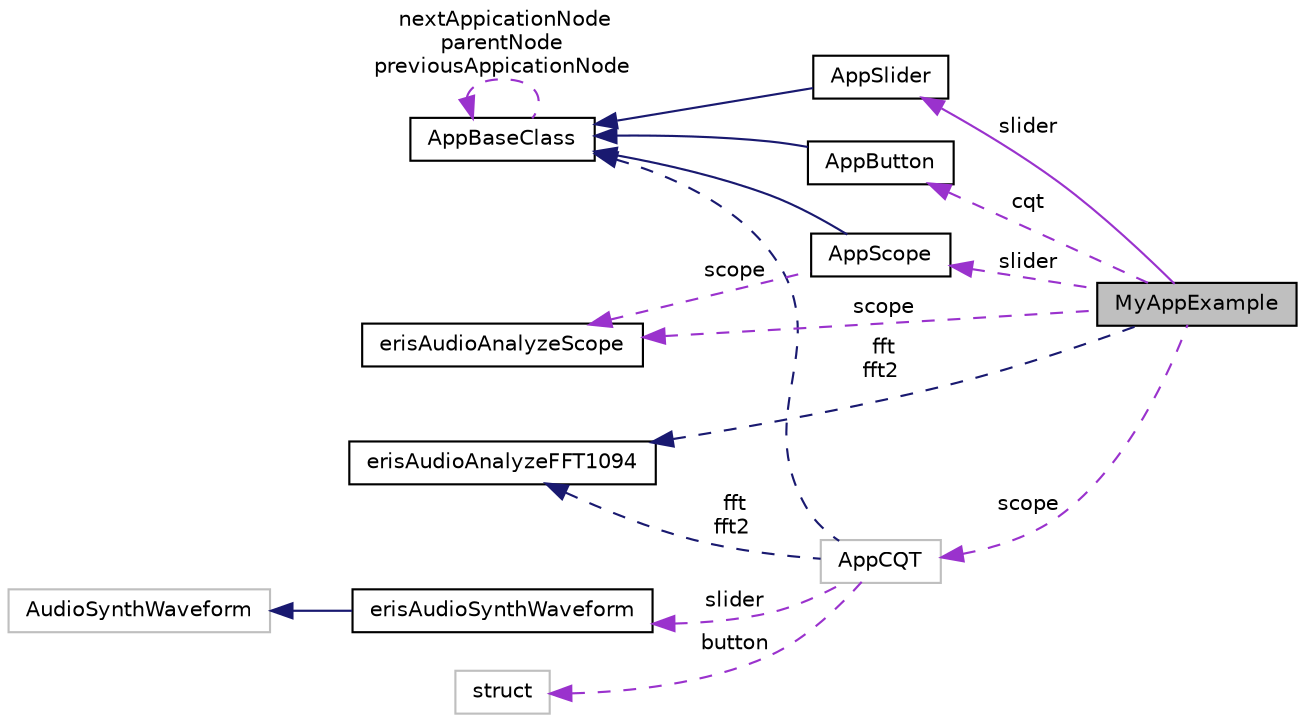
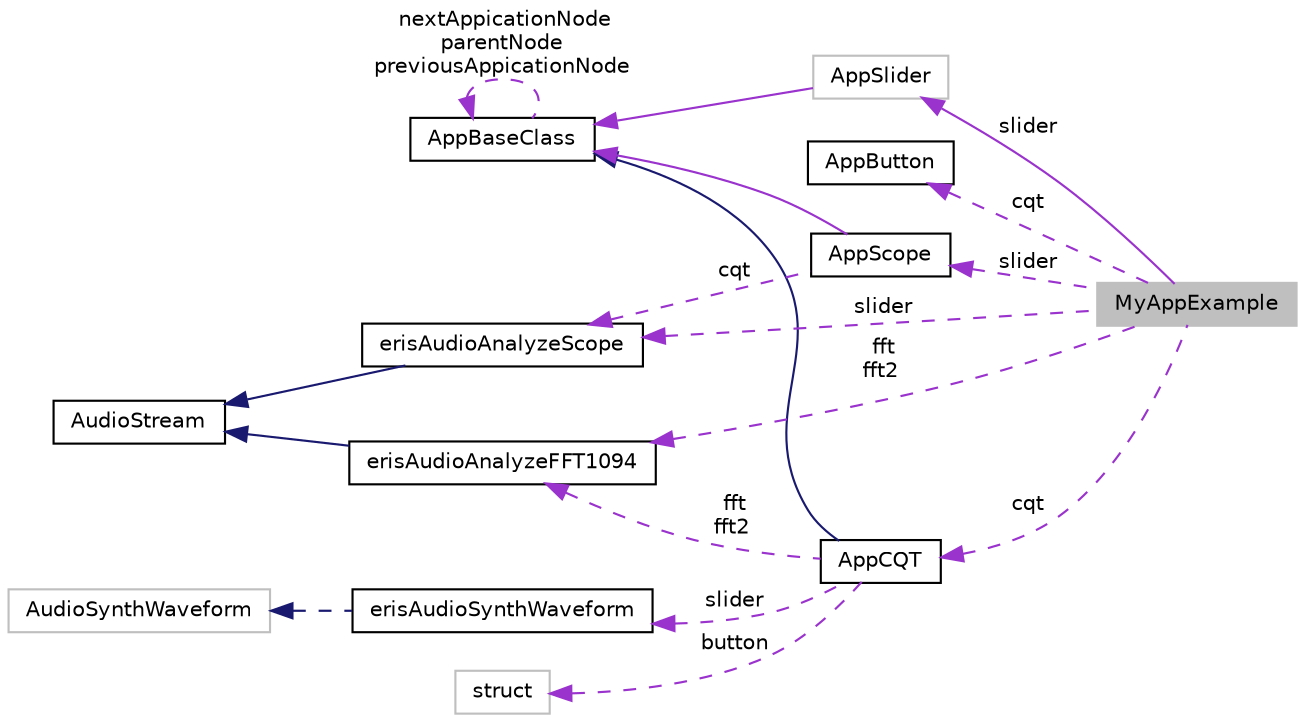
node "AppSlider": color black -> grey75
edge "AppSlider" -> "AppBaseClass": color midnightblue -> darkorchid3
edge "AppButton" -> "AppBaseClass": removed
edge "AppScope" -> "AppBaseClass": color midnightblue -> darkorchid3
edge "AppScope" -> "erisAudioAnalyzeScope": label " scope" -> " cqt"
node "MyAppExample": color black -> grey75
edge "MyAppExample" -> "erisAudioAnalyzeScope": label " scope" -> " slider"
edge "AppCQT" -> "AppBaseClass": style dashed -> solid
edge "MyAppExample" -> "erisAudioAnalyzeFFT1094": color midnightblue -> darkorchid3
node "AudioStream": added
edge "MyAppExample" -> "AppCQT": label " scope" -> " cqt"
edge "AppCQT" -> "erisAudioAnalyzeFFT1094": color midnightblue -> darkorchid3
node "AppCQT": color grey75 -> black
edge "erisAudioSynthWaveform" -> "AudioSynthWaveform": style solid -> dashed
